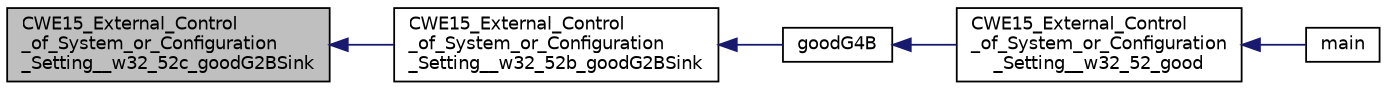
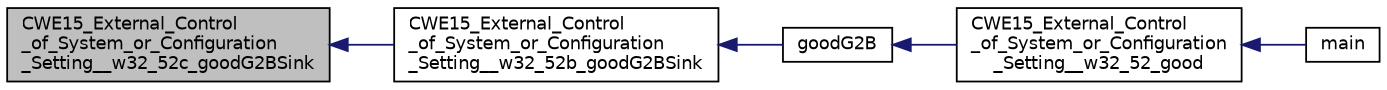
node "goodG4B": label "goodG4B" -> "goodG2B"
